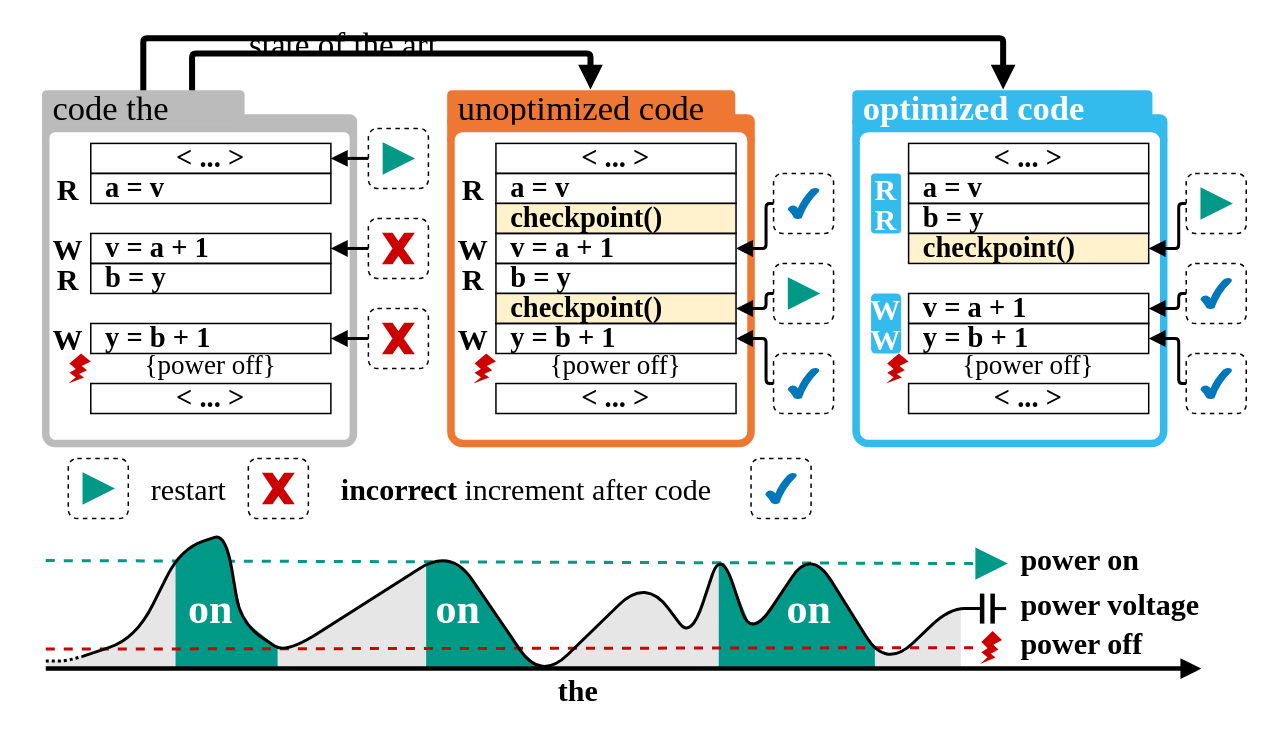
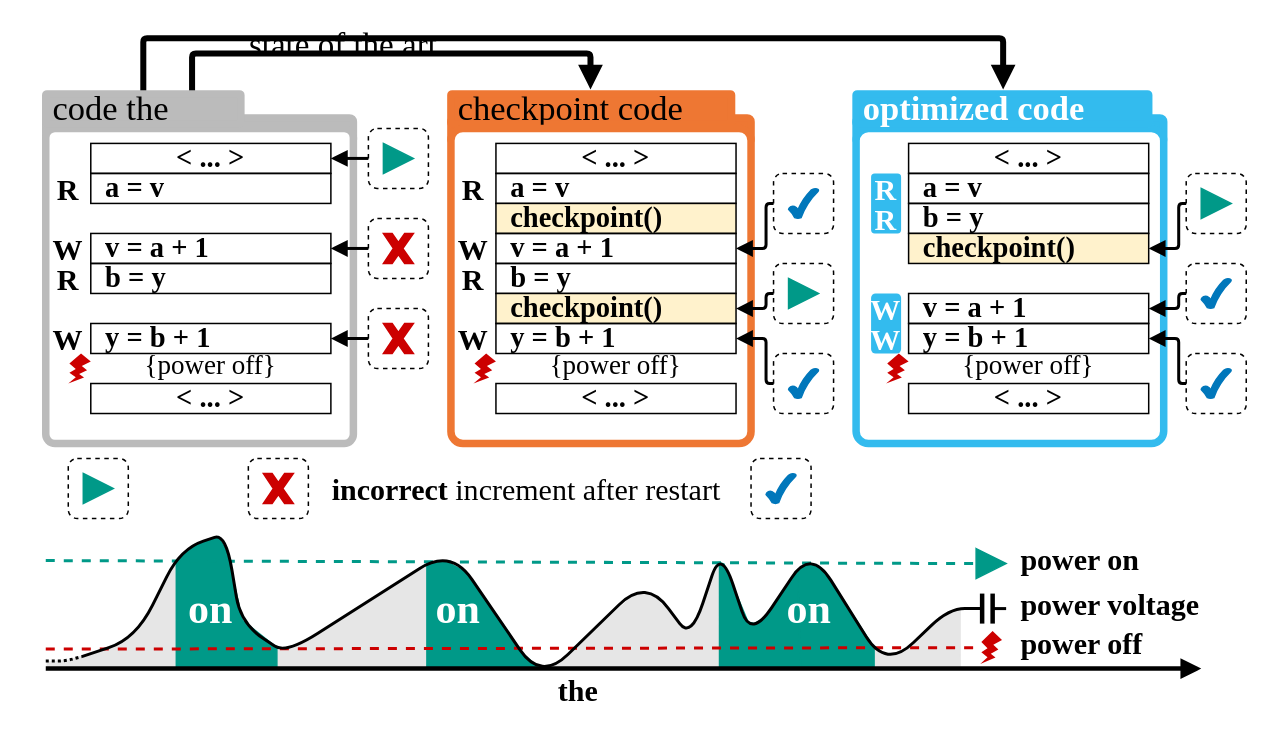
node "unoptimized code": label "unoptimized code" -> "checkpoint code"
node "restart": removed
node "incorrect increment after code": label "incorrect increment after code" -> "incorrect increment after restart"
